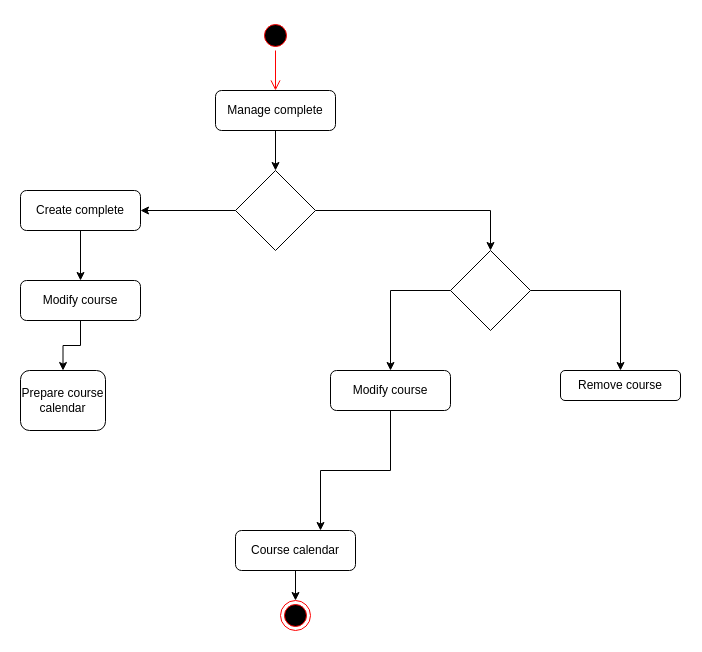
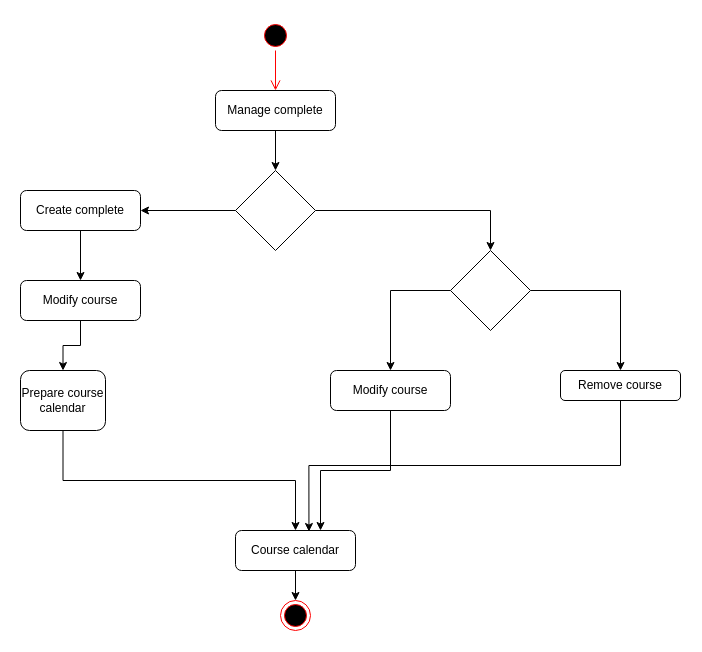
edge "Remove course" -> "Course calendar": added
edge "Prepare course calendar" -> "Course calendar": added
